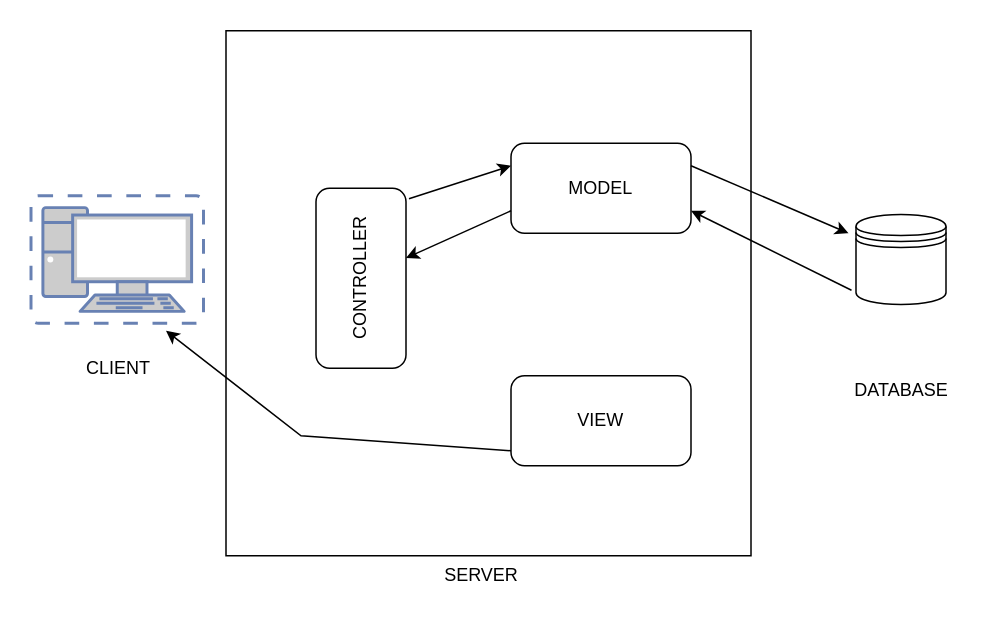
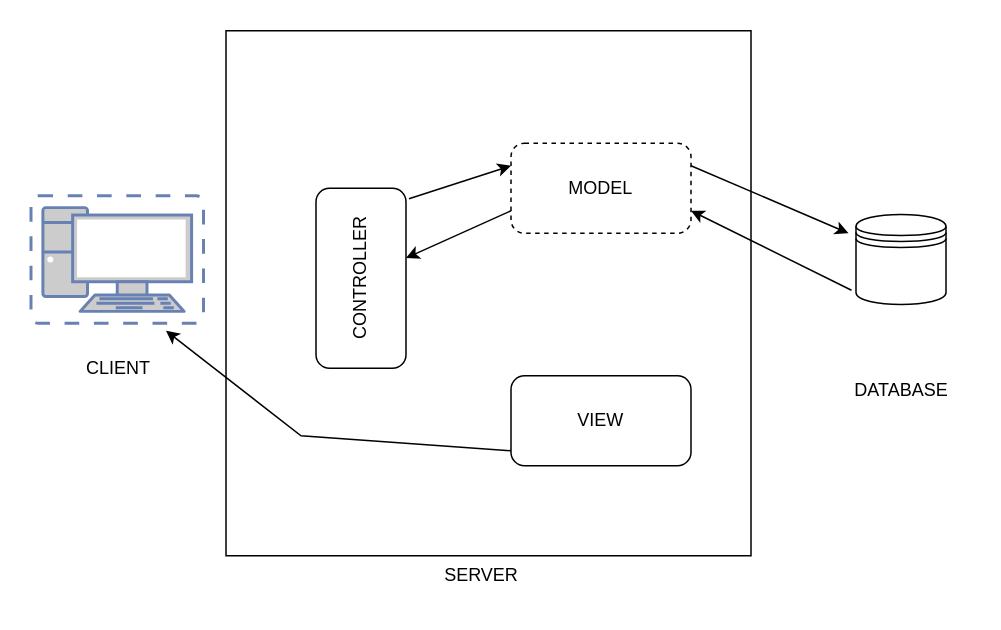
node "MODEL": style solid -> dashed
